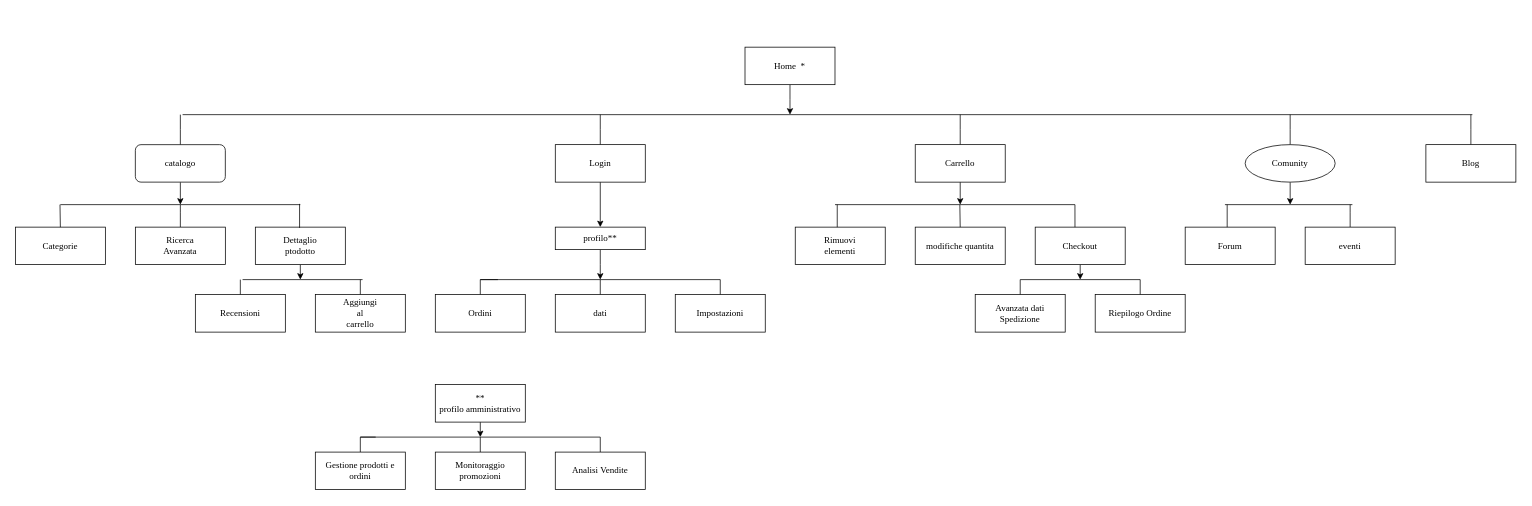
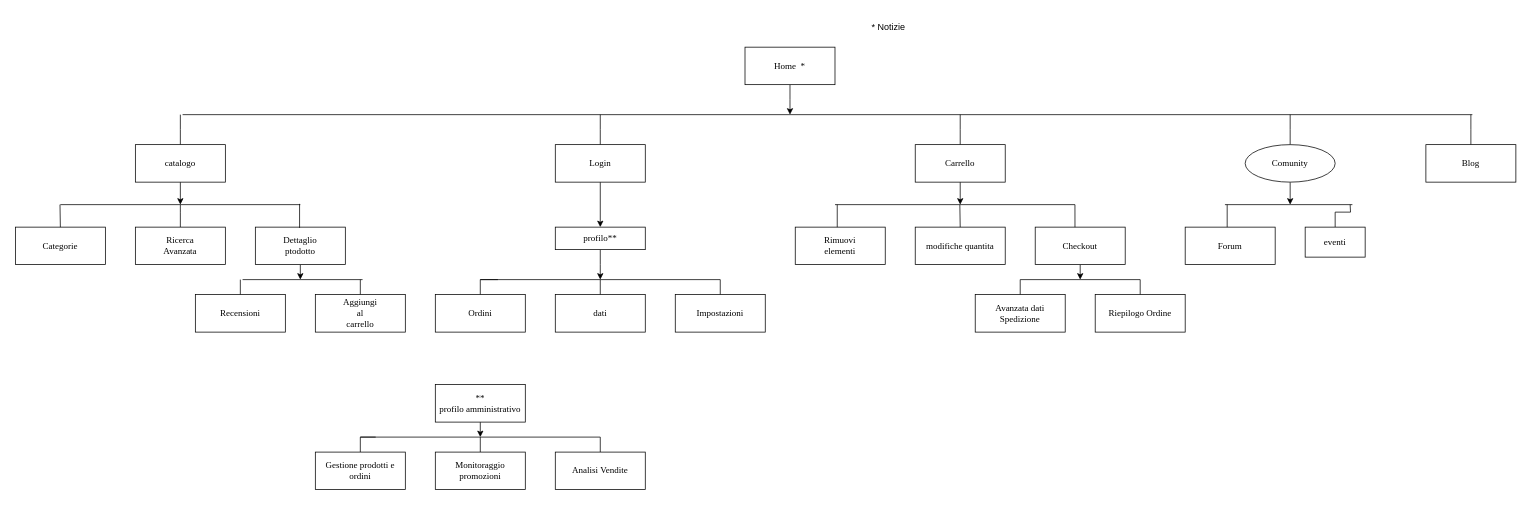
node "* Notizie": added
node "catalogo": shape rounded rectangle -> rectangle
node "eventi": size 90x38 -> 60x30
